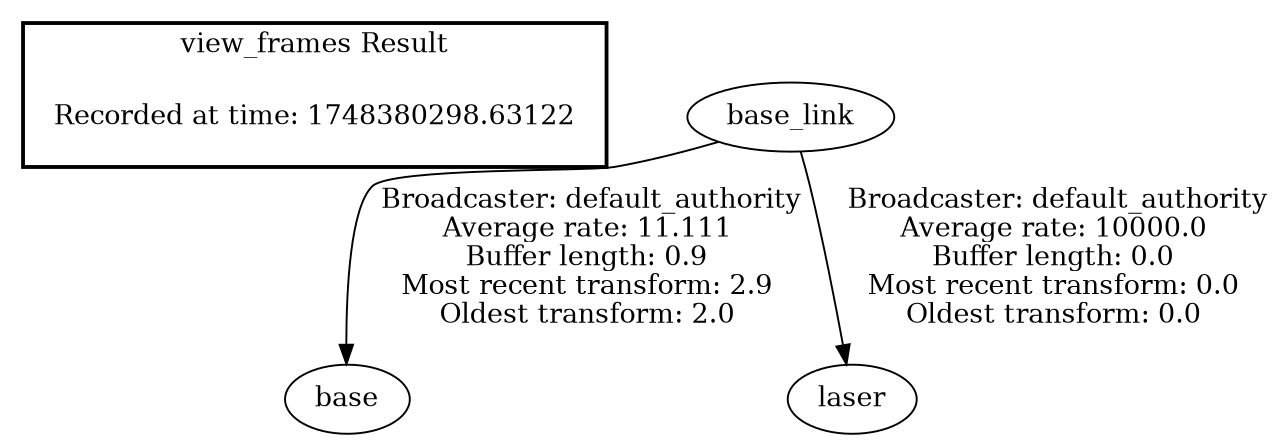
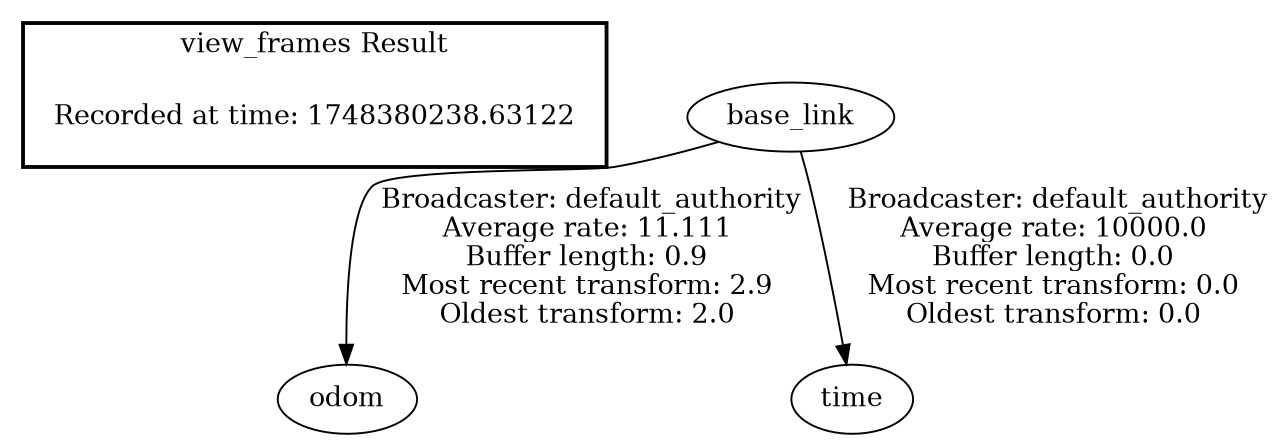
node "Recorded at time: 1748380298.63122": label "Recorded at time: 1748380298.63122" -> "Recorded at time: 1748380238.63122"
node "base": label "base" -> "odom"
node "laser": label "laser" -> "time"
